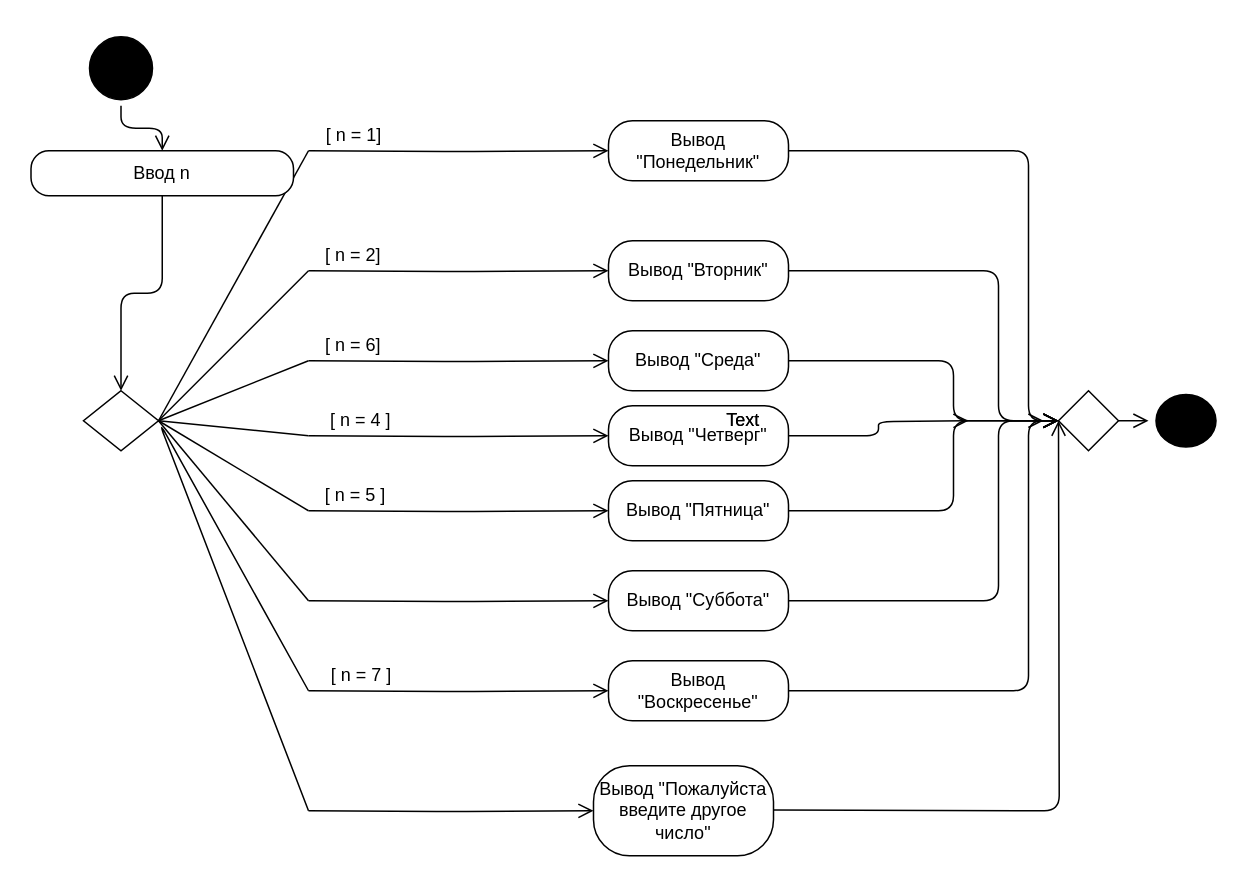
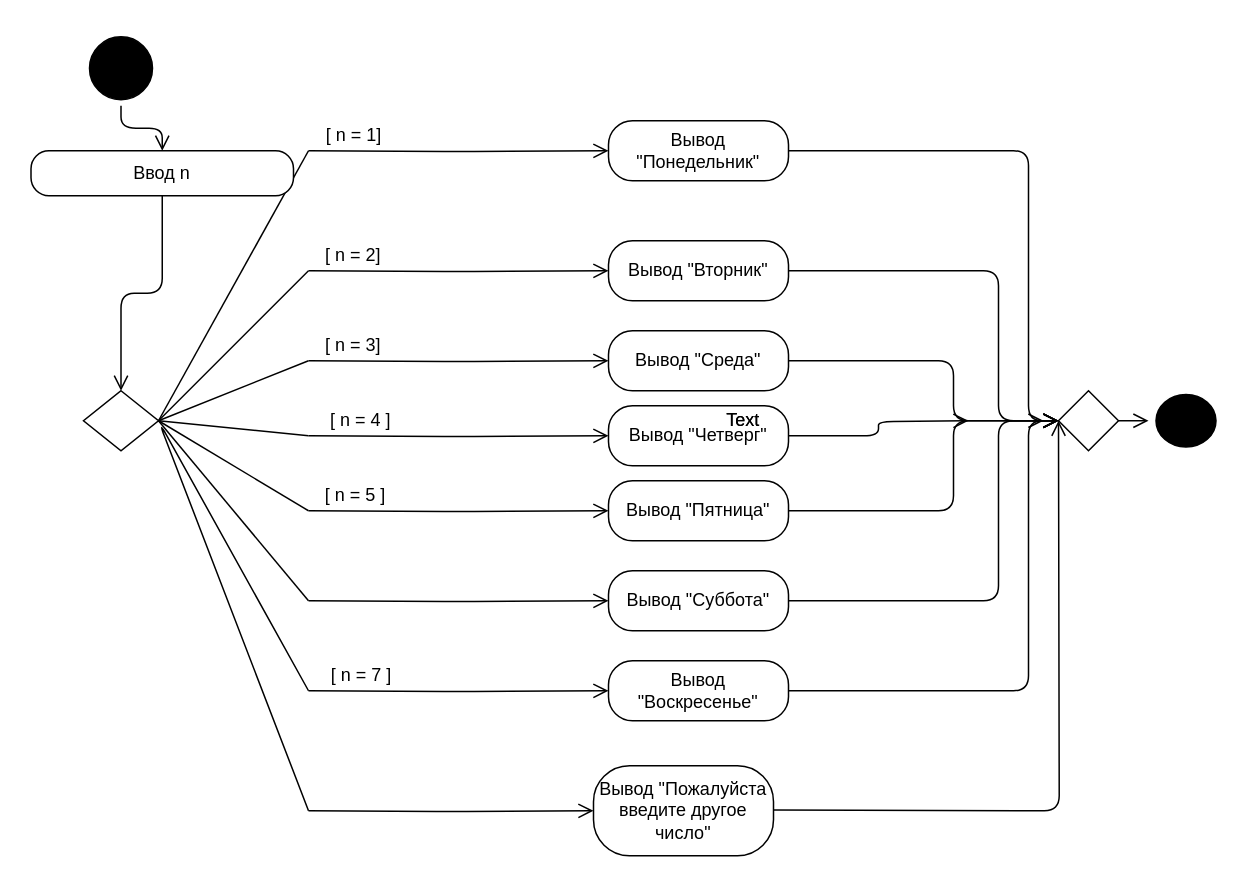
node "[ n = 6]": label "[ n = 6]" -> "[ n = 3]"
